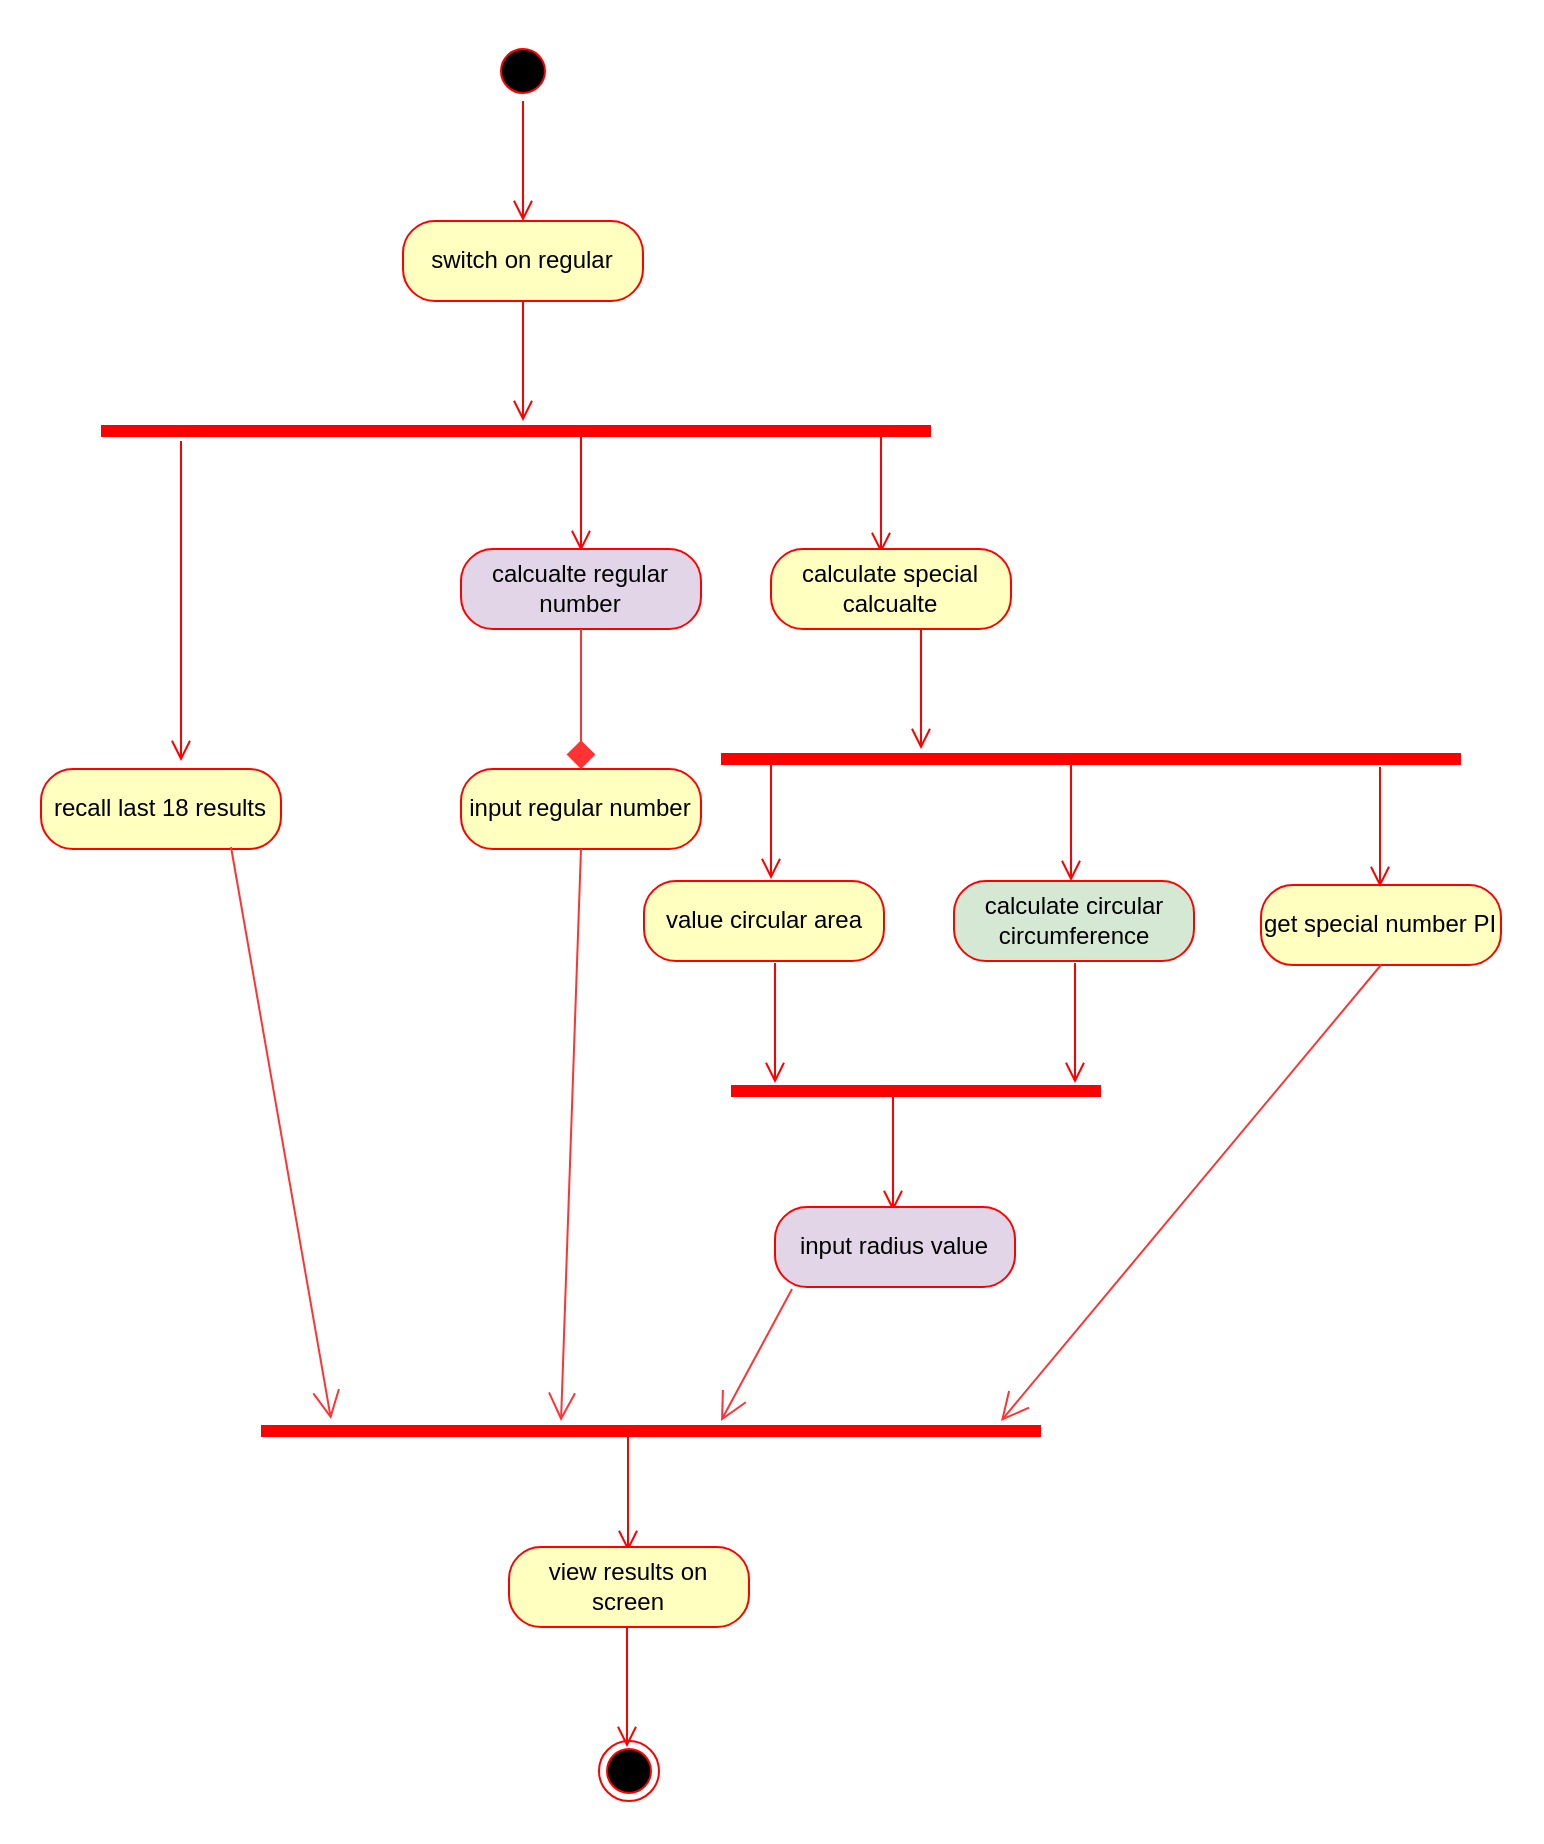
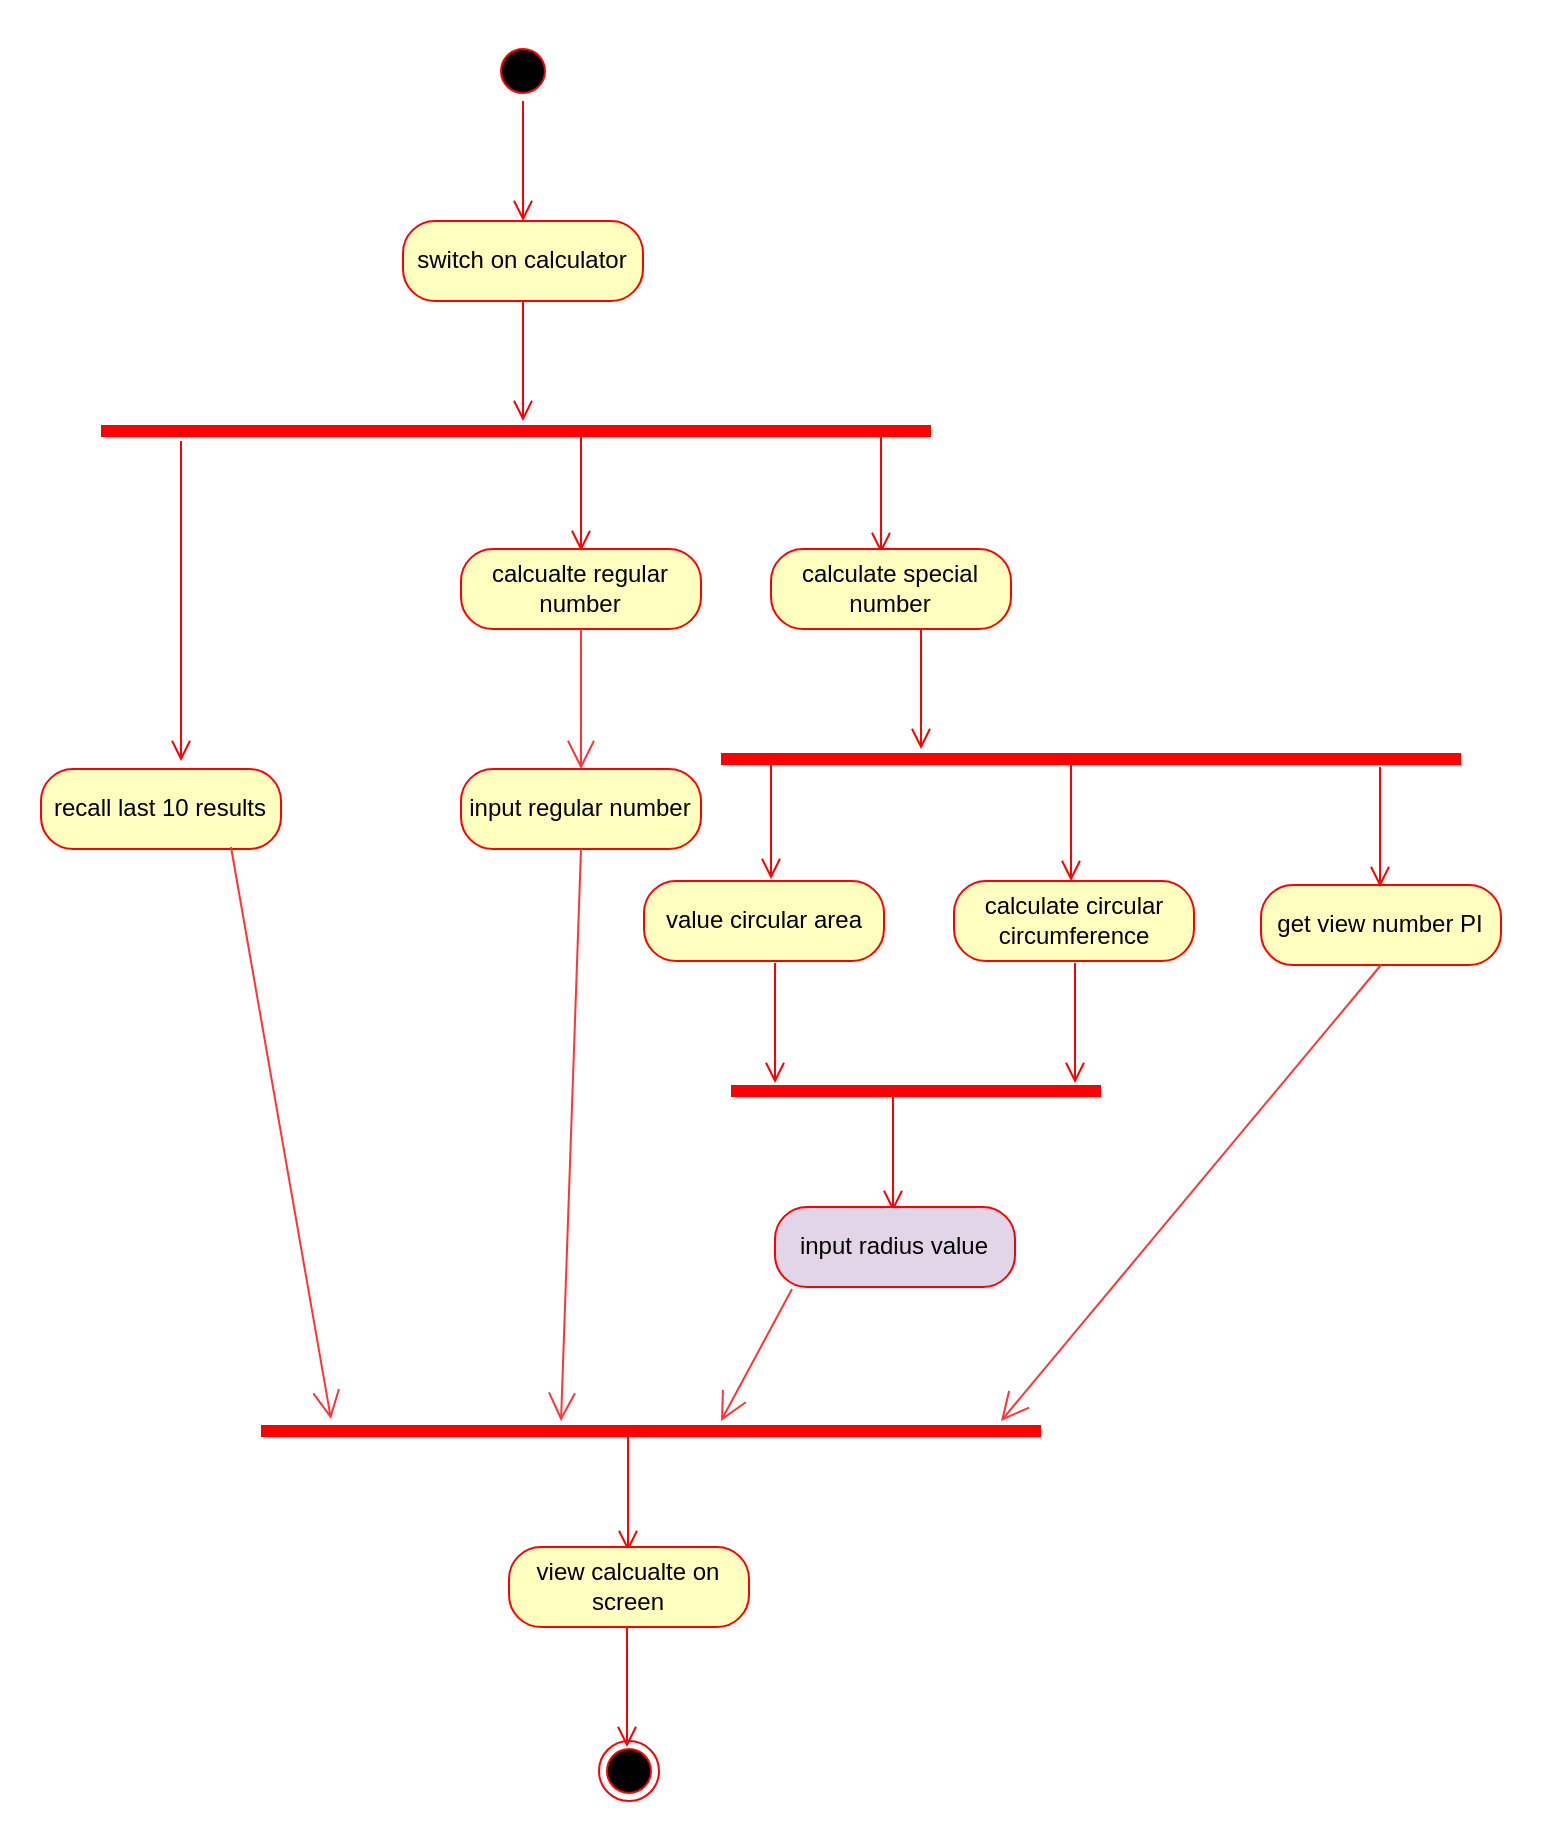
node "switch on regular": label "switch on regular" -> "switch on calculator"
node "calcualte regular number": fillcolor #e1d5e7 -> #ffffc0
node "calculate special calcualte": label "calculate special calcualte" -> "calculate special number"
edge "calcualte regular number" -> "input regular number": arrowhead diamond -> open
node "recall last 18 results": label "recall last 18 results" -> "recall last 10 results"
node "calculate circular circumference": fillcolor #d5e8d4 -> #ffffc0
node "get special number PI": label "get special number PI" -> "get view number PI"
node "view results on screen": label "view results on screen" -> "view calcualte on screen"
